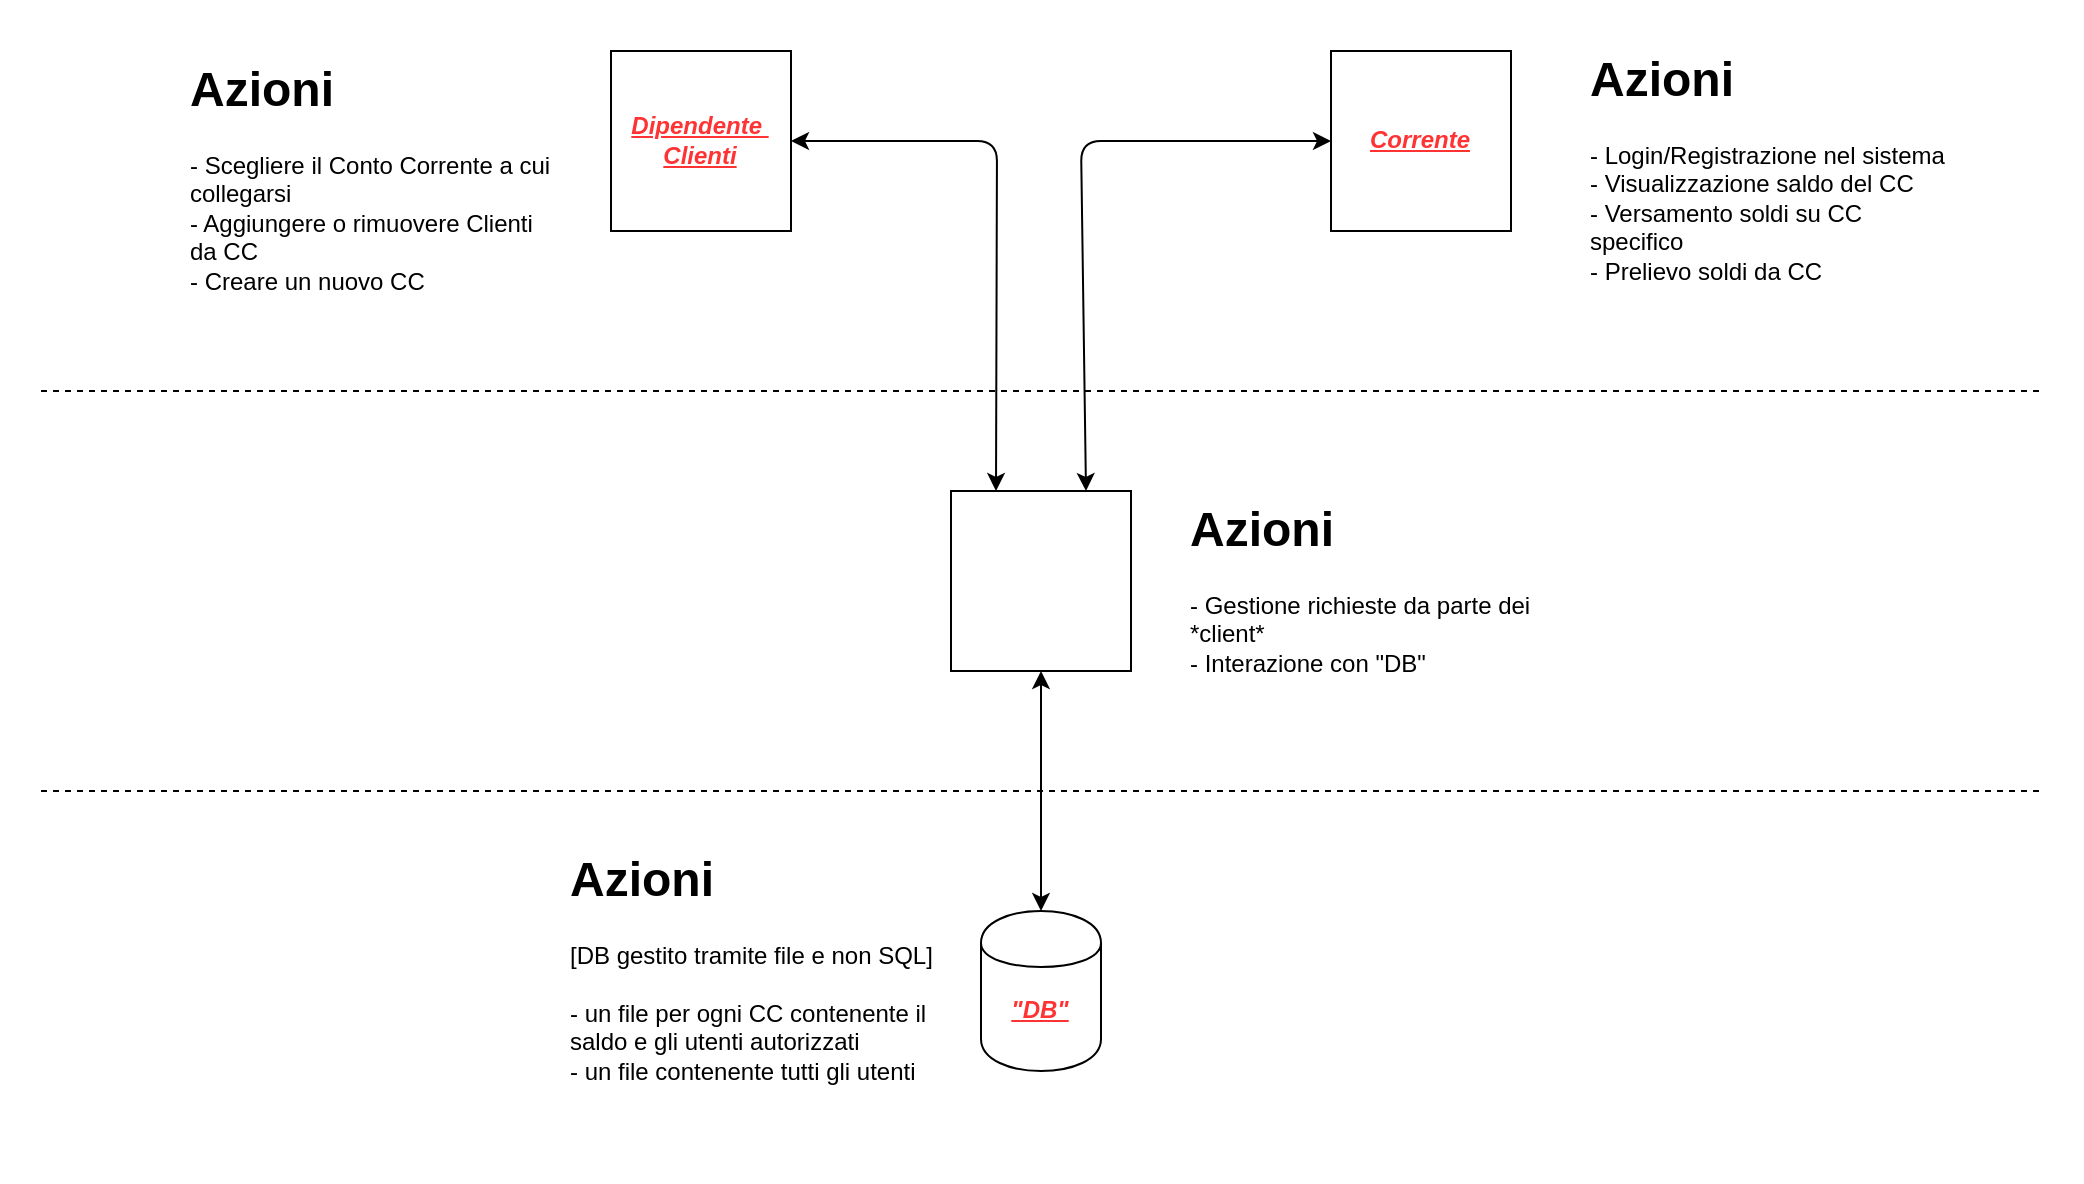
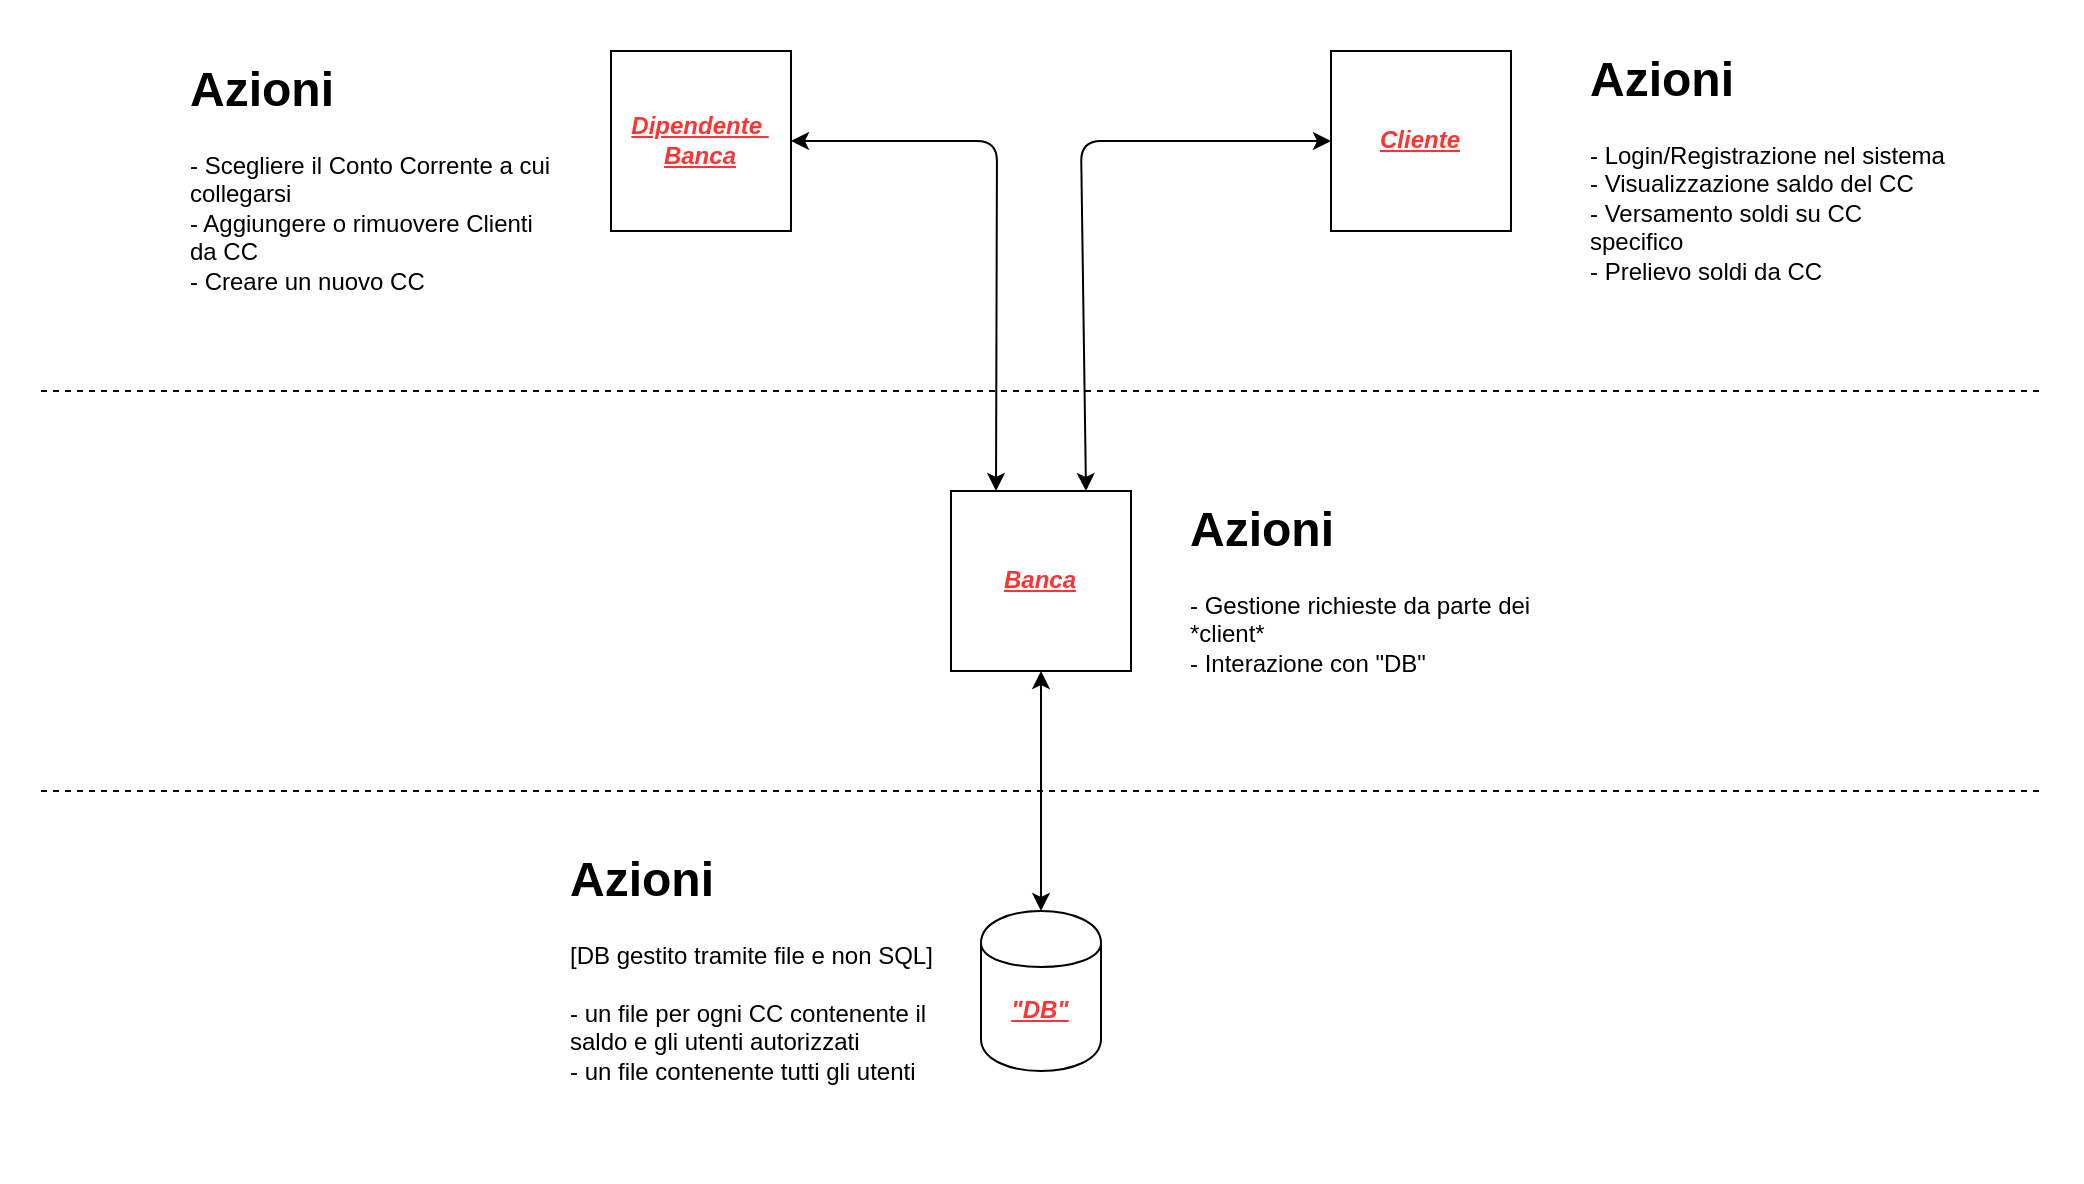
node "Dipendente Clienti": label "Dipendente Clienti" -> "Dipendente Banca"
node "Corrente": label "Corrente" -> "Cliente"
node "Banca": added
